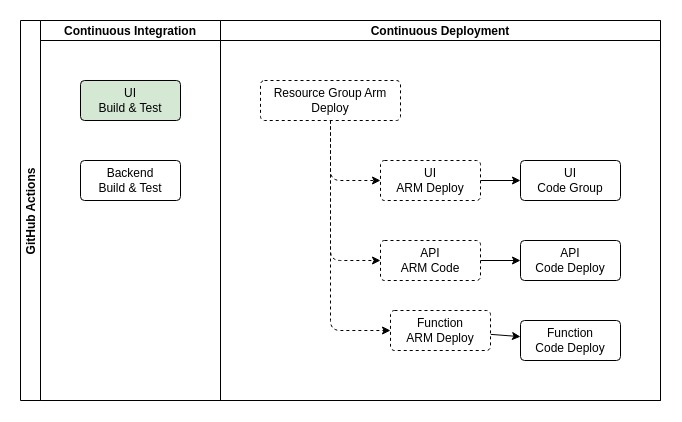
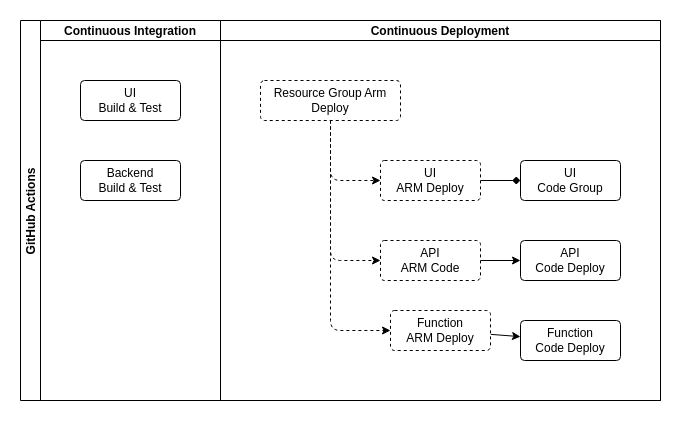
node "UI Build & Test": fillcolor #d5e8d4 -> #ffffff
edge "UI ARM Deploy" -> "UI Code Group": arrowhead classic -> diamond
